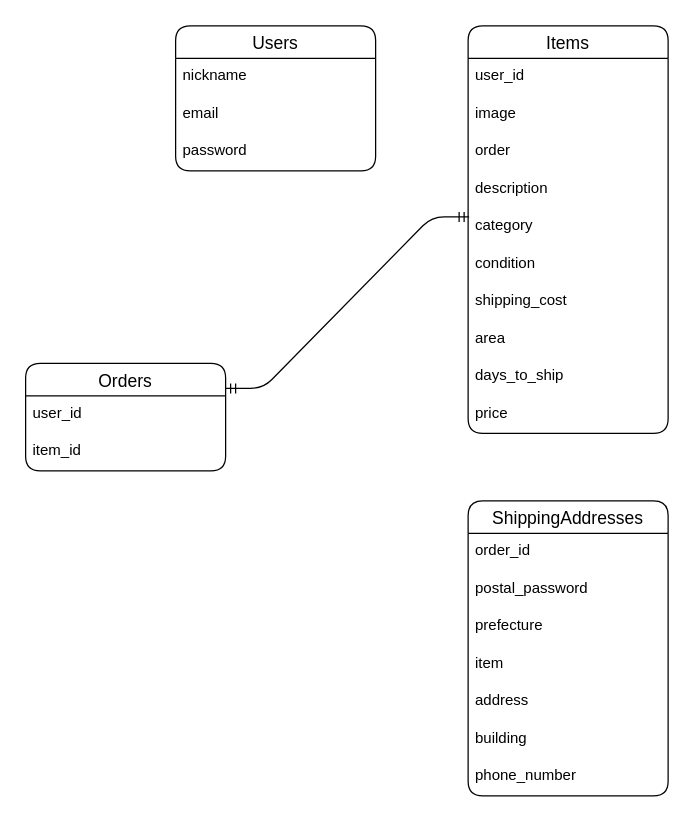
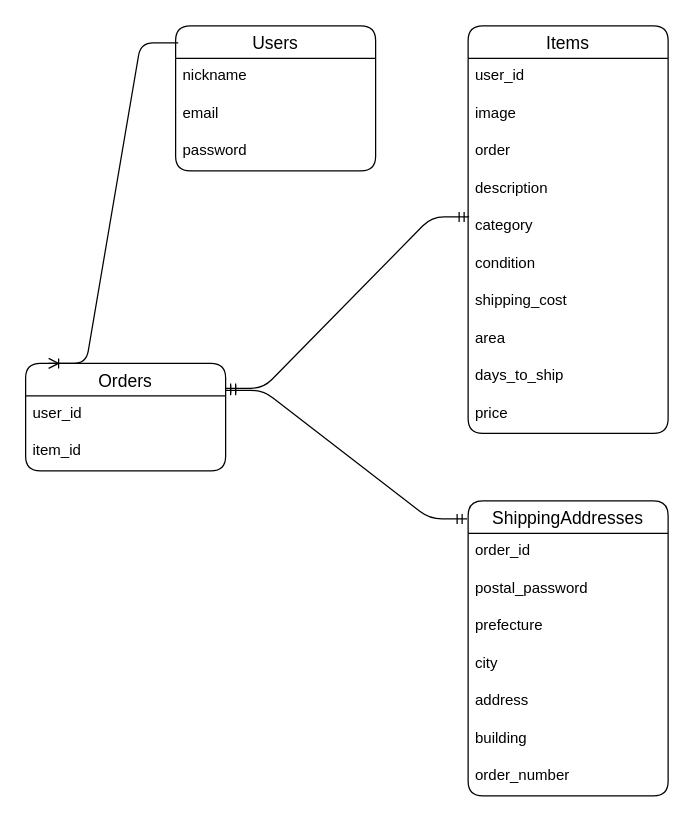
edge "Users" -> "Orders": added
edge "Orders" -- "ShippingAddresses": added
node "item": label "item" -> "city"
node "phone_number": label "phone_number" -> "order_number"
